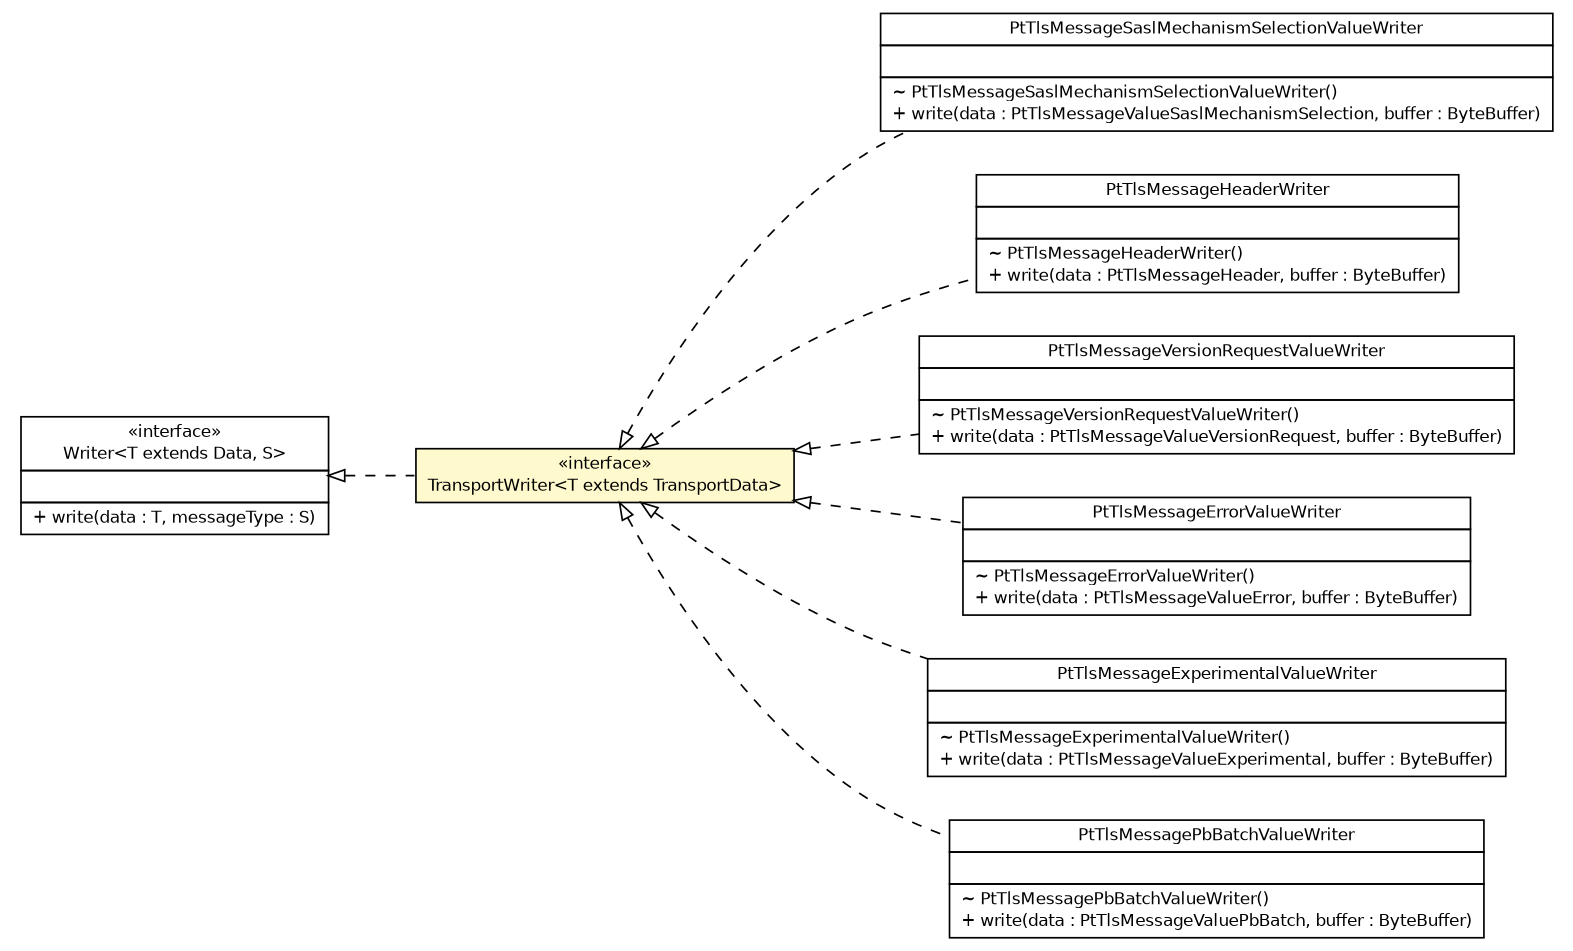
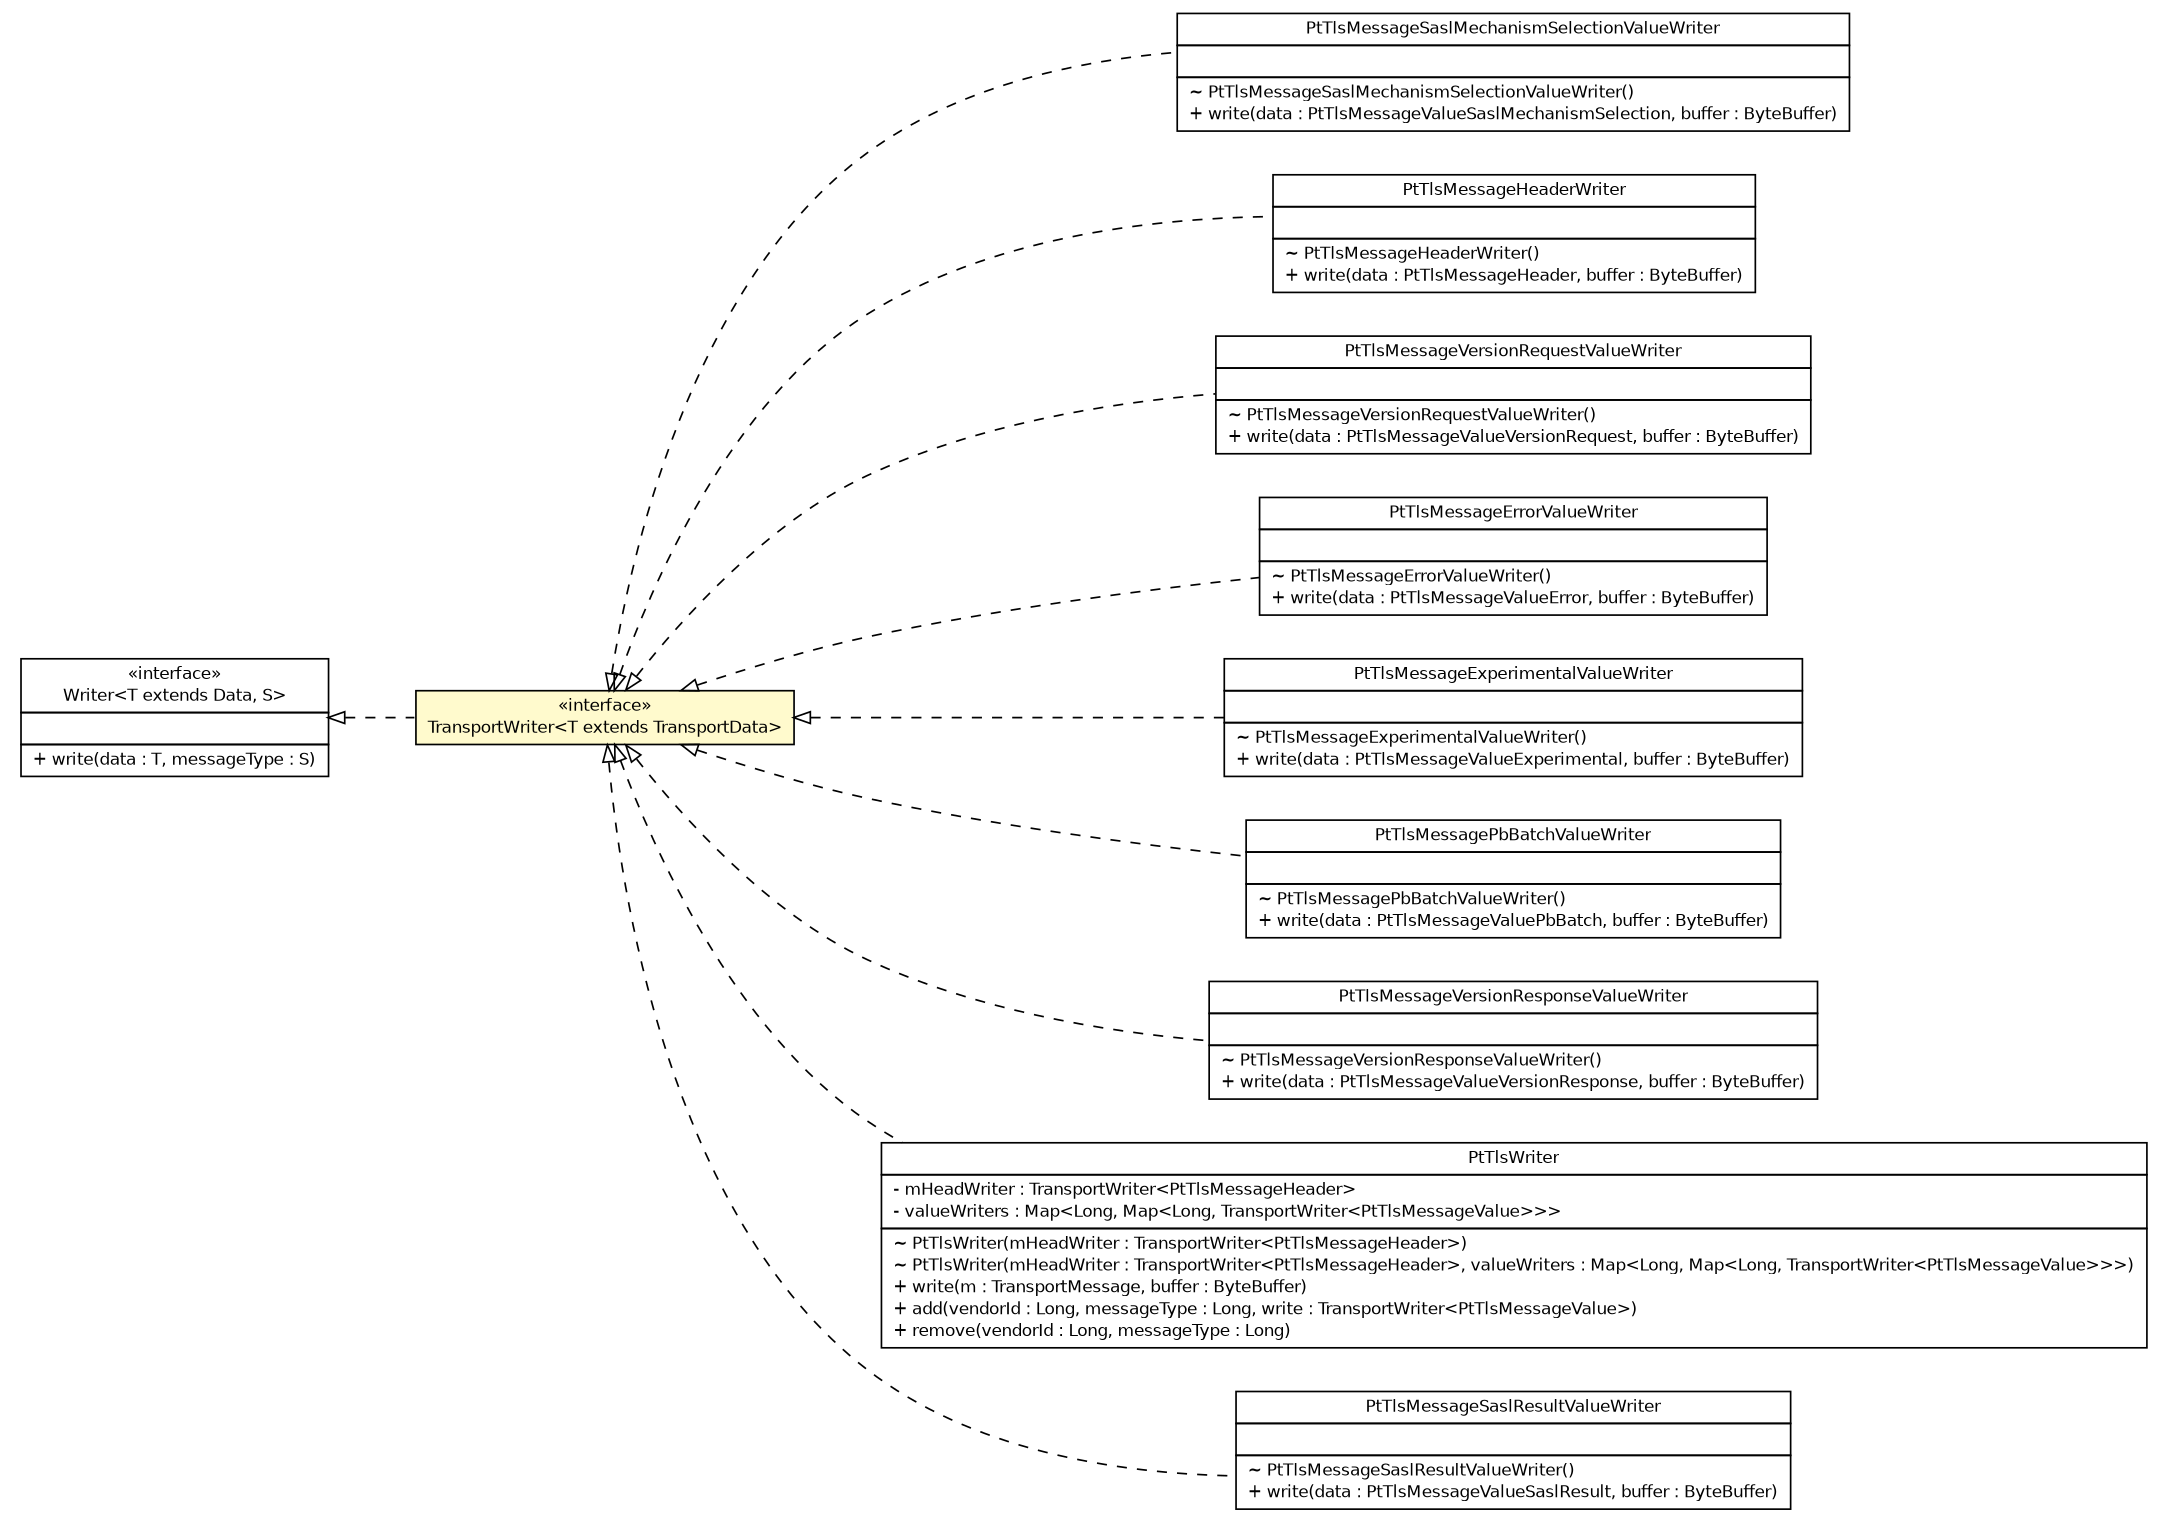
node "PtTlsMessageVersionResponseValueWriter": added
node "PtTlsWriter": added
node "PtTlsMessageSaslResultValueWriter": added
